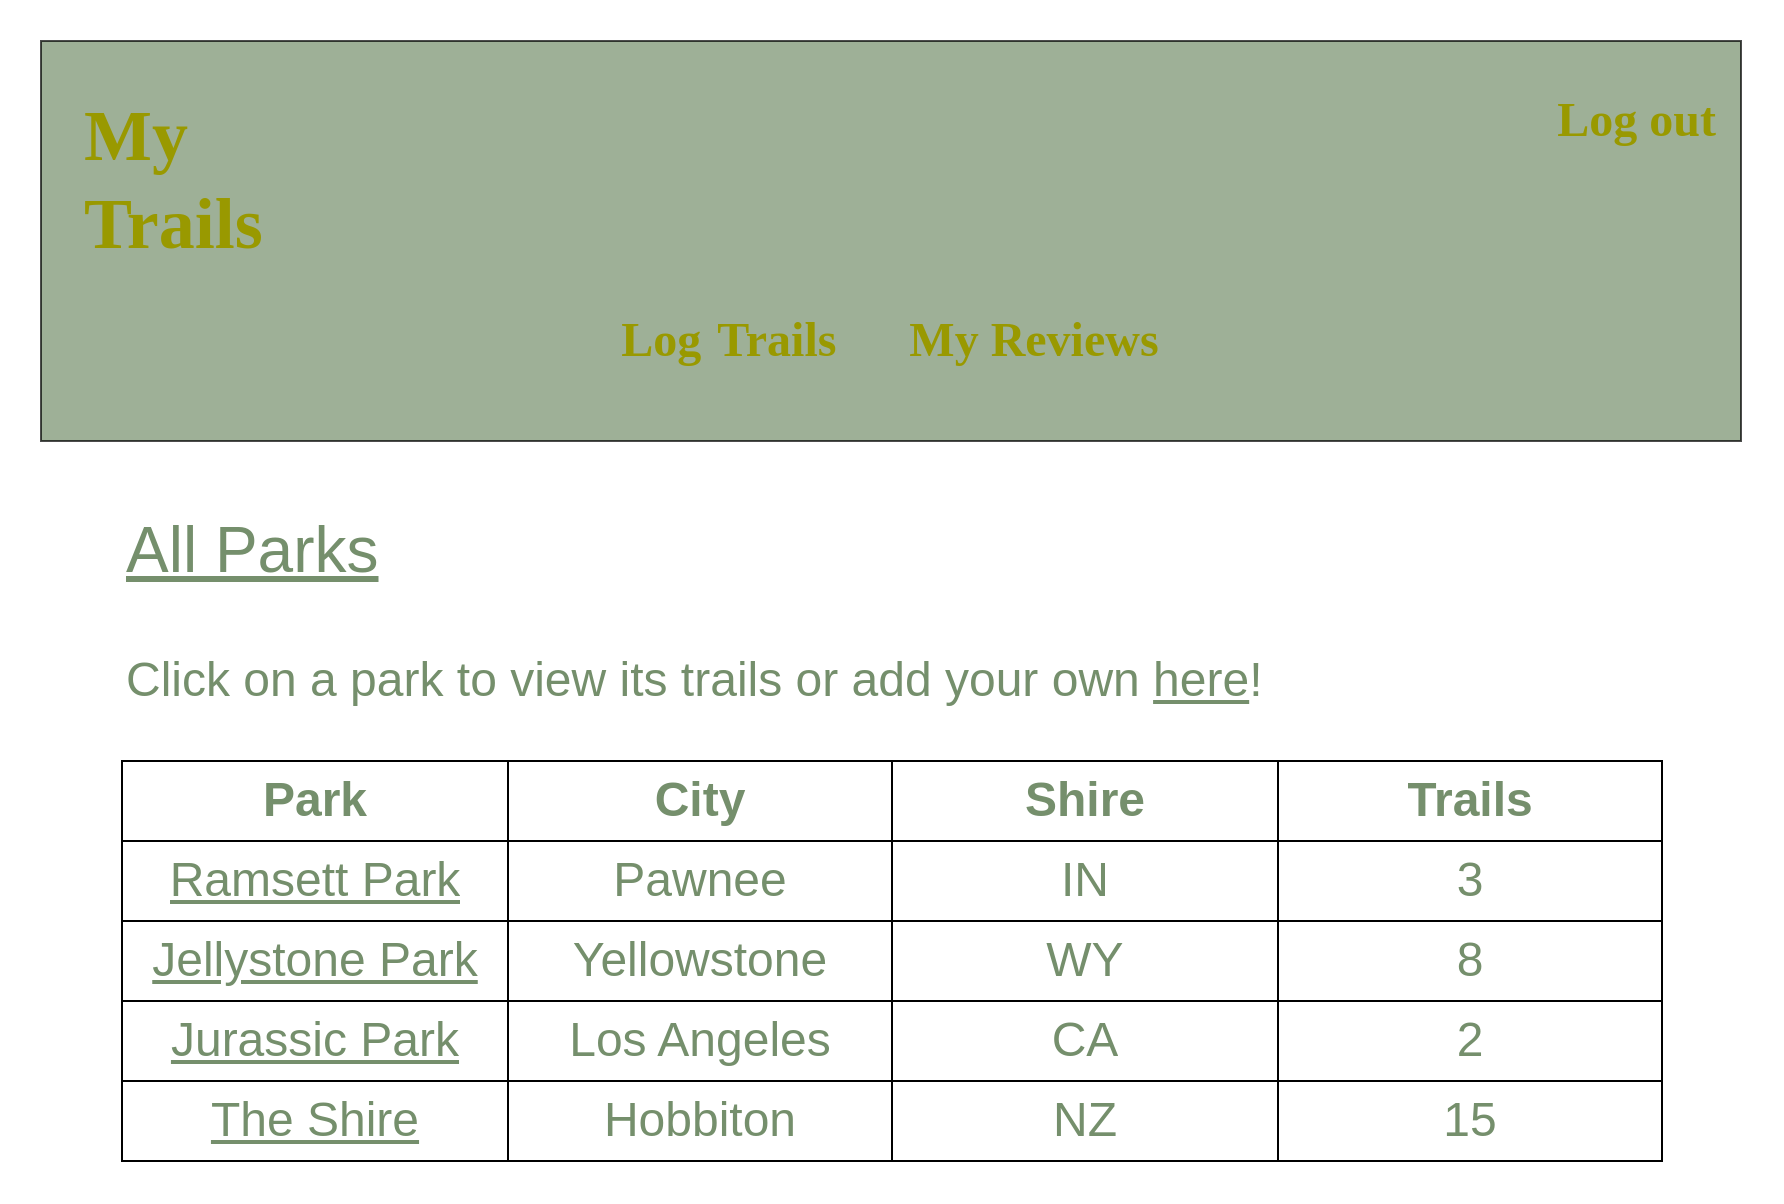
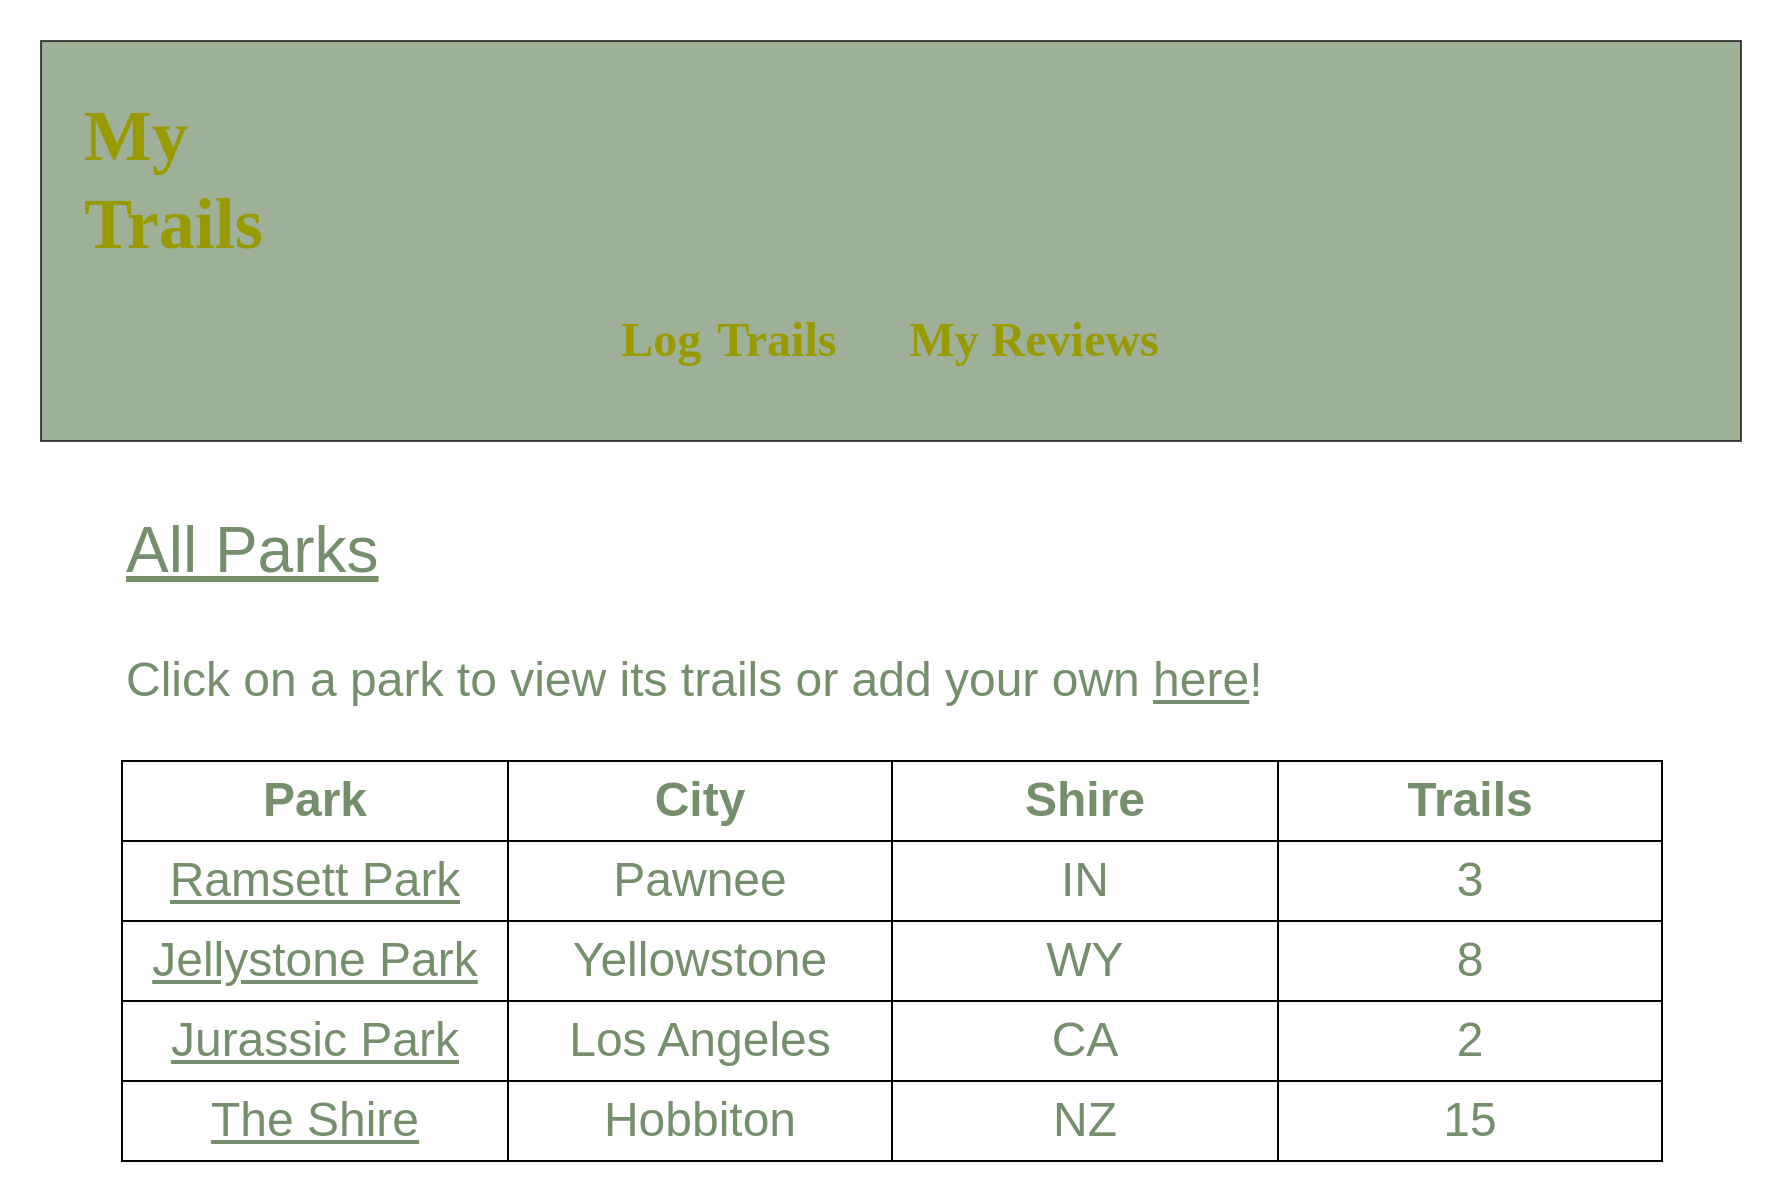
node "Log out": removed
